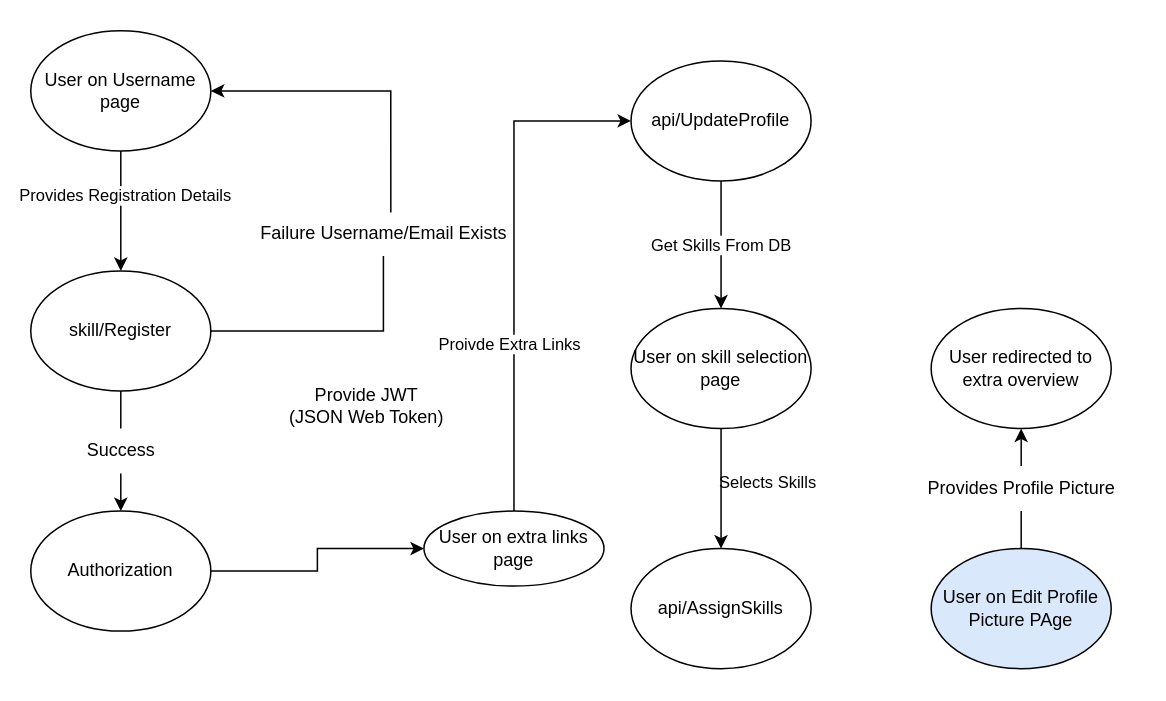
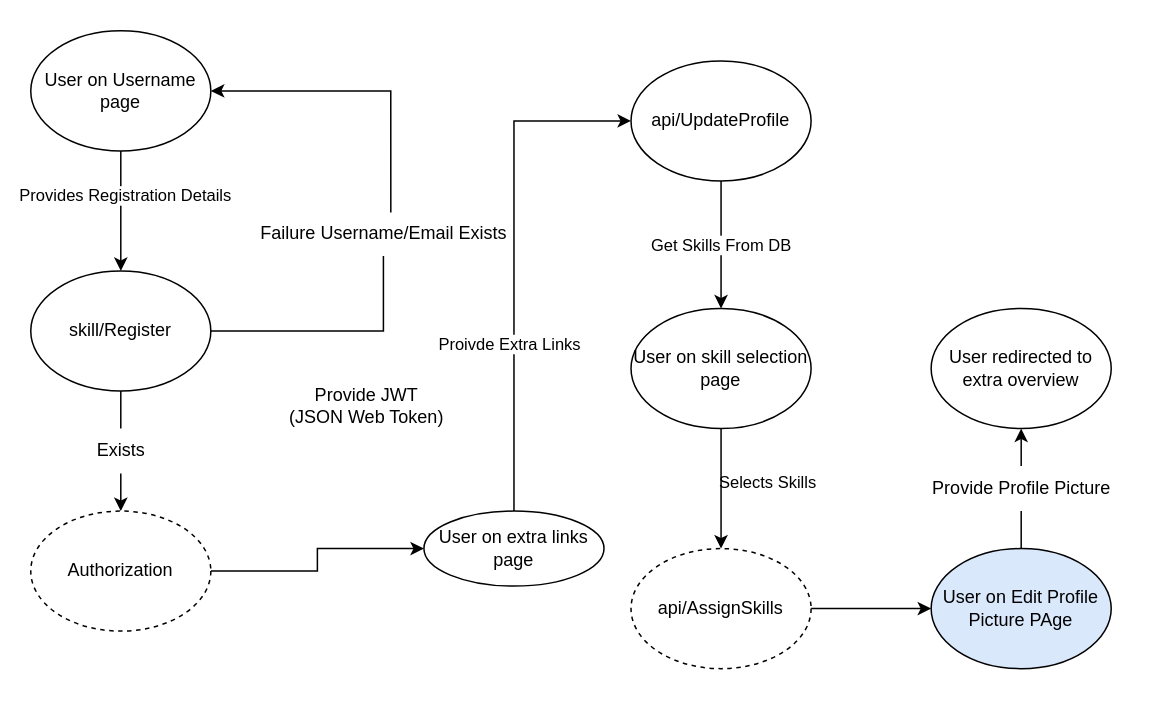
node "Success": label "Success" -> "Exists"
node "Provides Profile Picture": label "Provides Profile Picture" -> "Provide Profile Picture"
node "Authorization": style solid -> dashed
node "api/AssignSkills": style solid -> dashed
edge "api/AssignSkills" -> "User on Edit Profile Picture PAge": added
